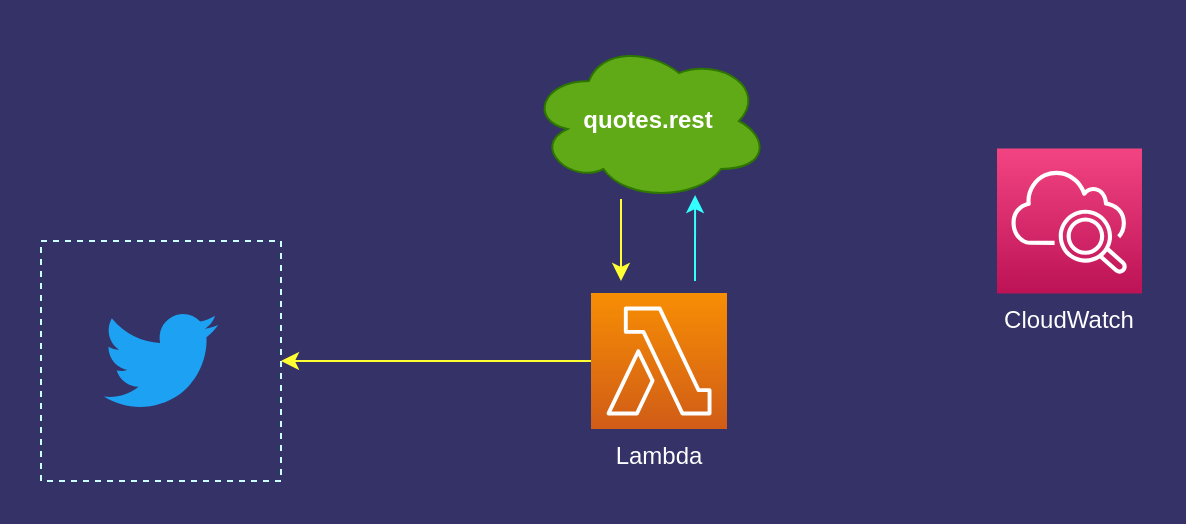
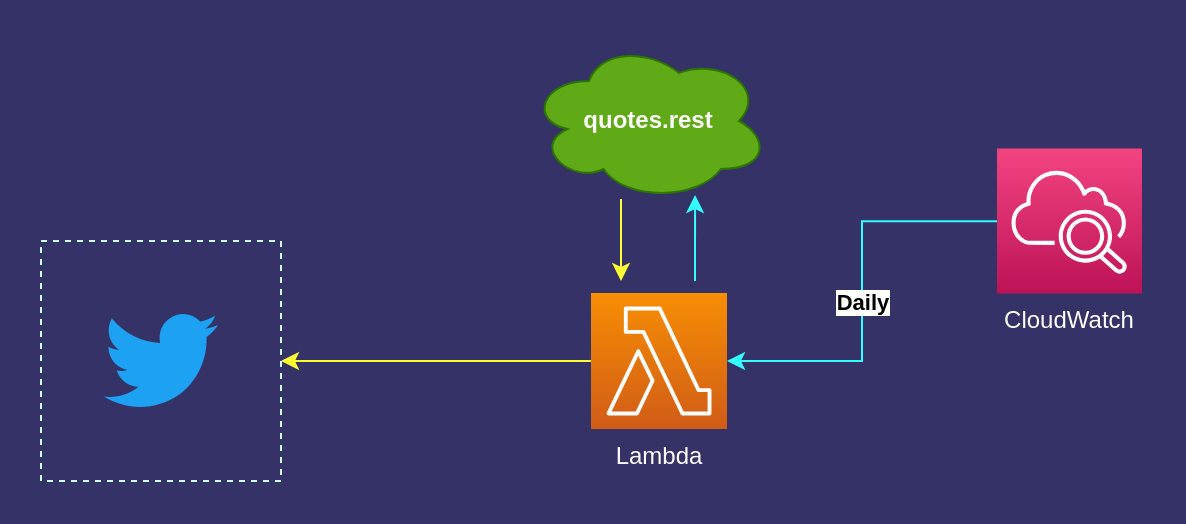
edge "CloudWatch" -> "Lambda": added, label "Daily"
